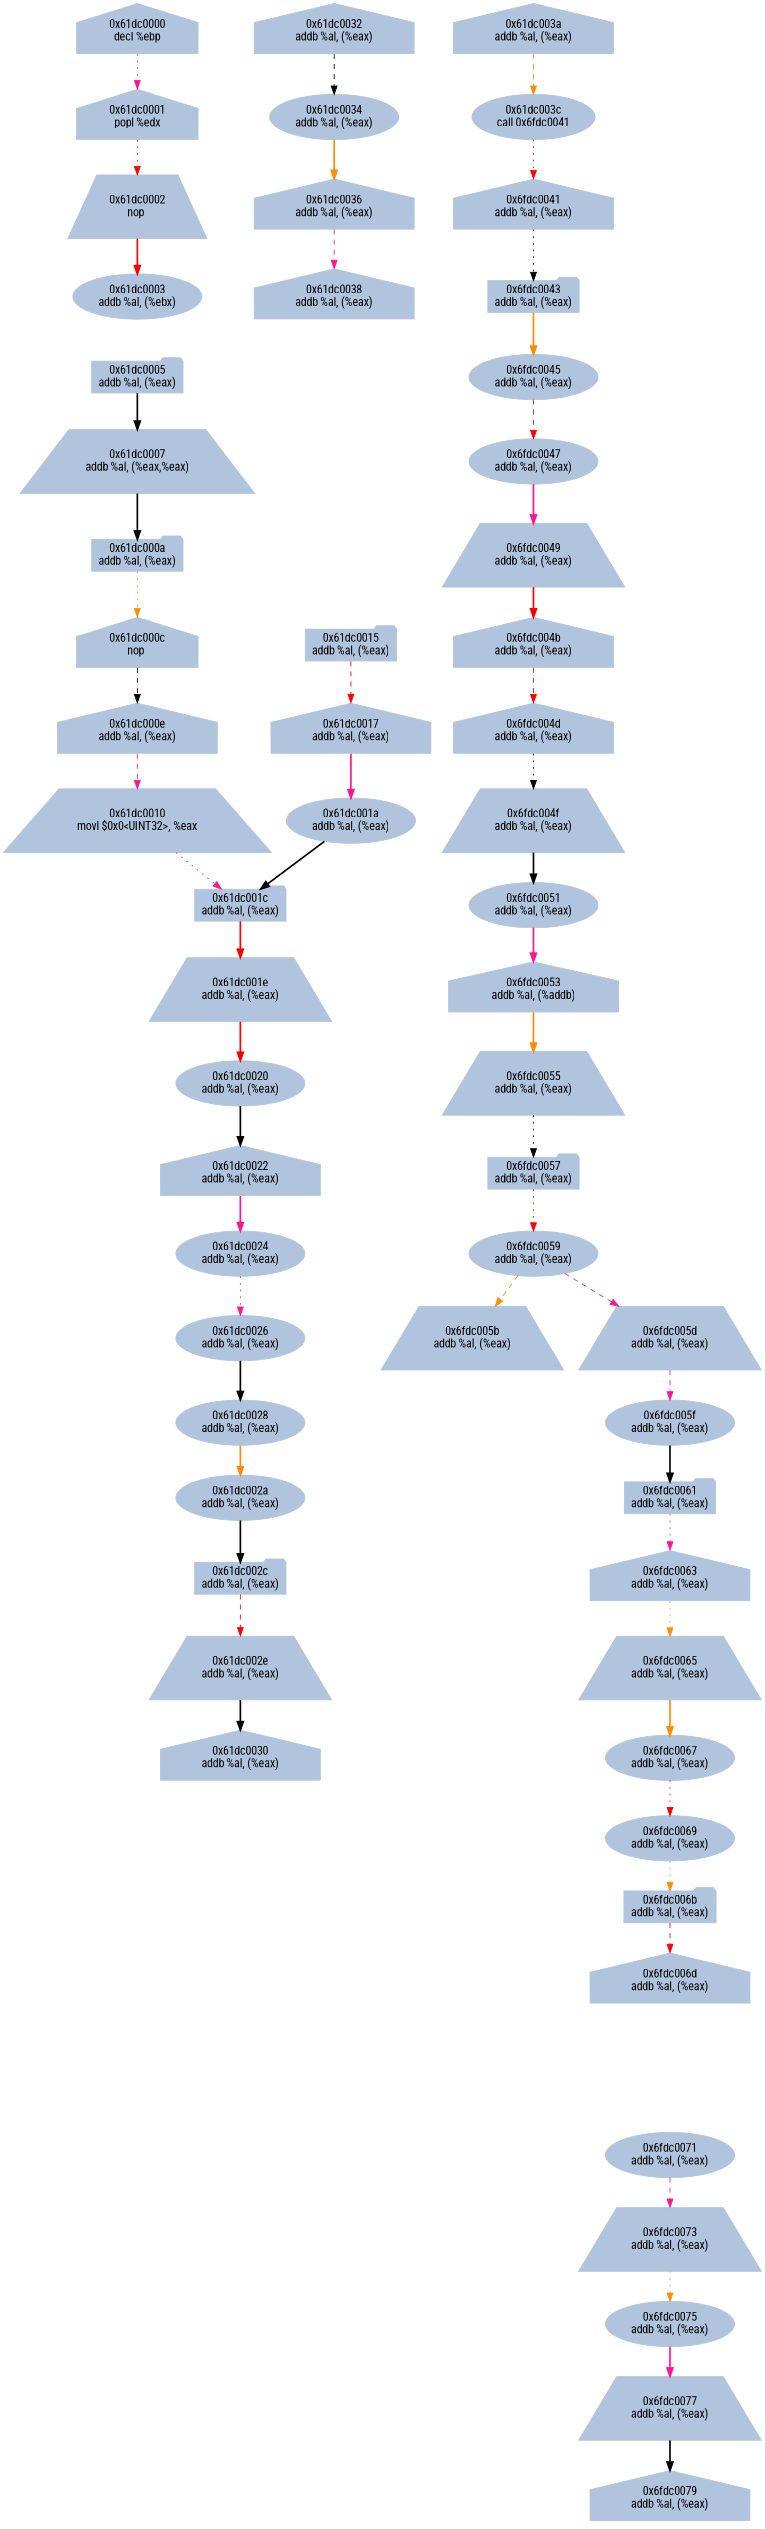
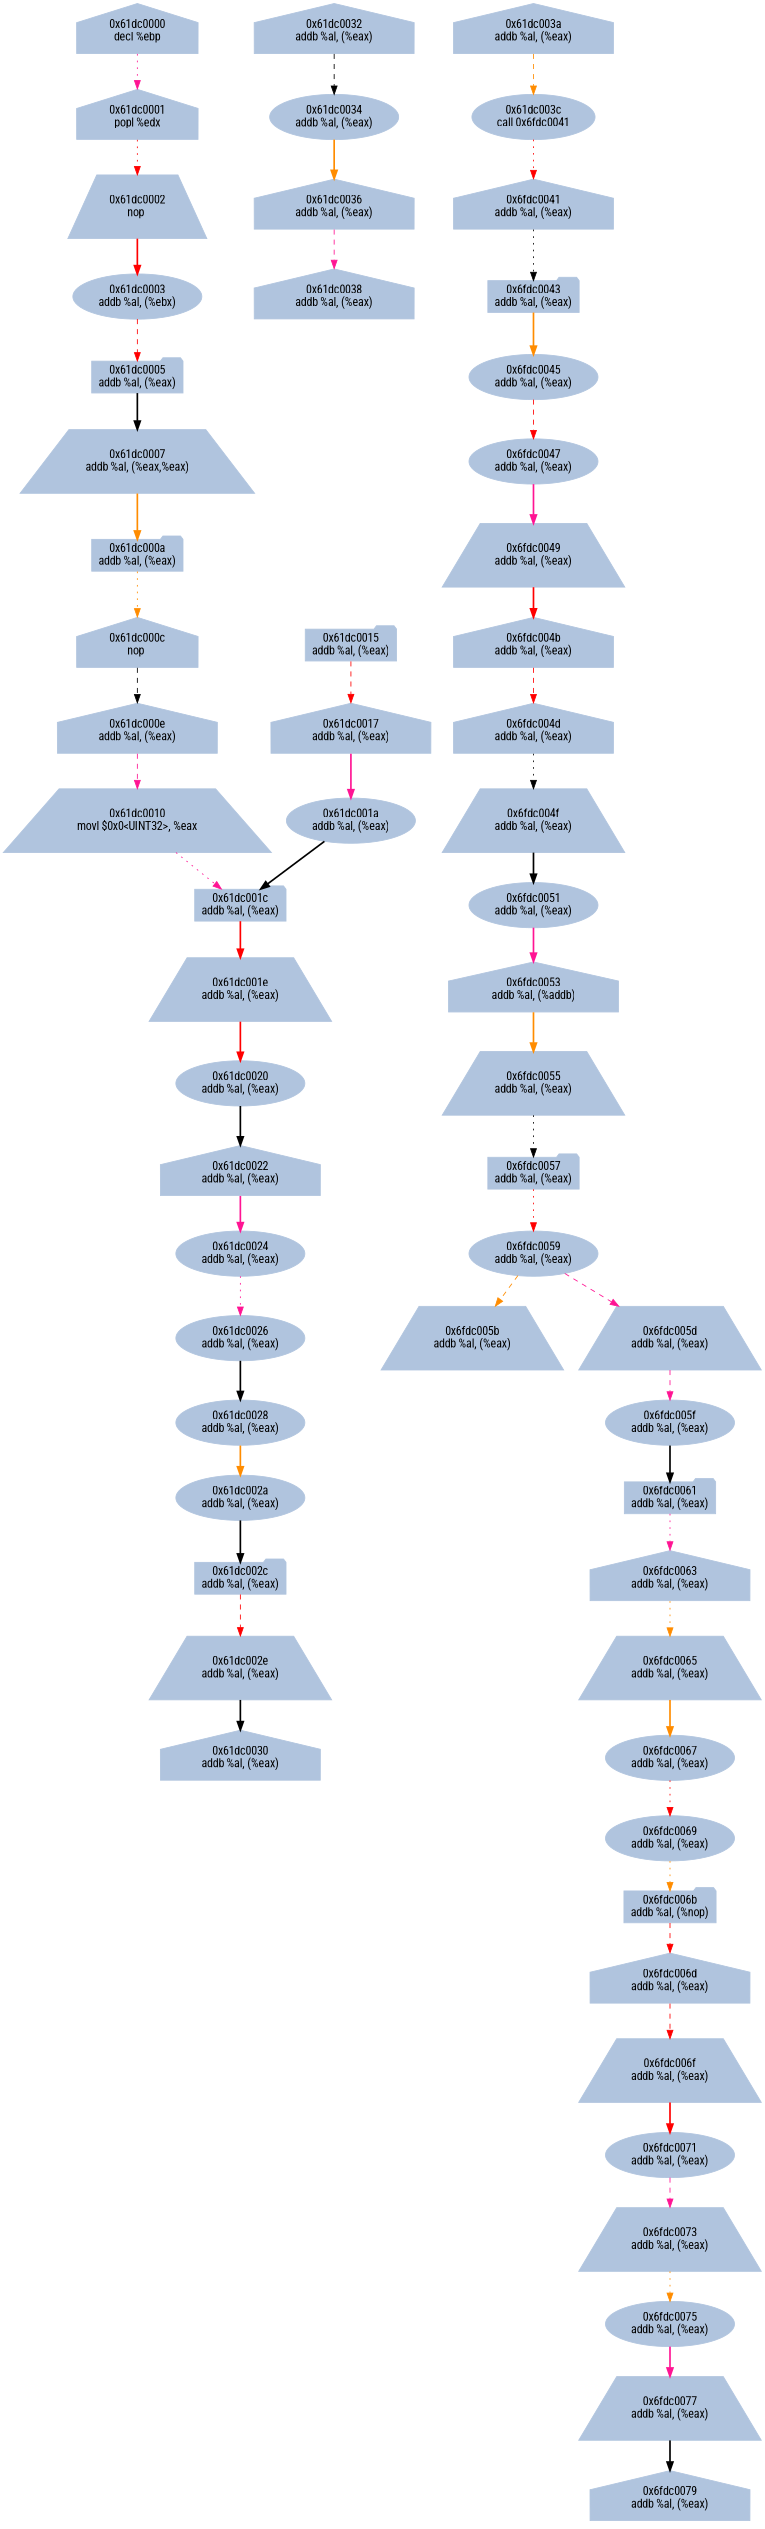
edge "0x61dc0003 addb %al, (%ebx)" -> "0x61dc0005 addb %al, (%eax)": added
edge "0x61dc0007 addb %al, (%eax,%eax)" -> "0x61dc000a addb %al, (%eax)": color black -> darkorange
node "0x6fdc006b addb %al, (%eax)": label "0x6fdc006b addb %al, (%eax)" -> "0x6fdc006b addb %al, (%nop)"
node "0x6fdc006f addb %al, (%eax)": added
